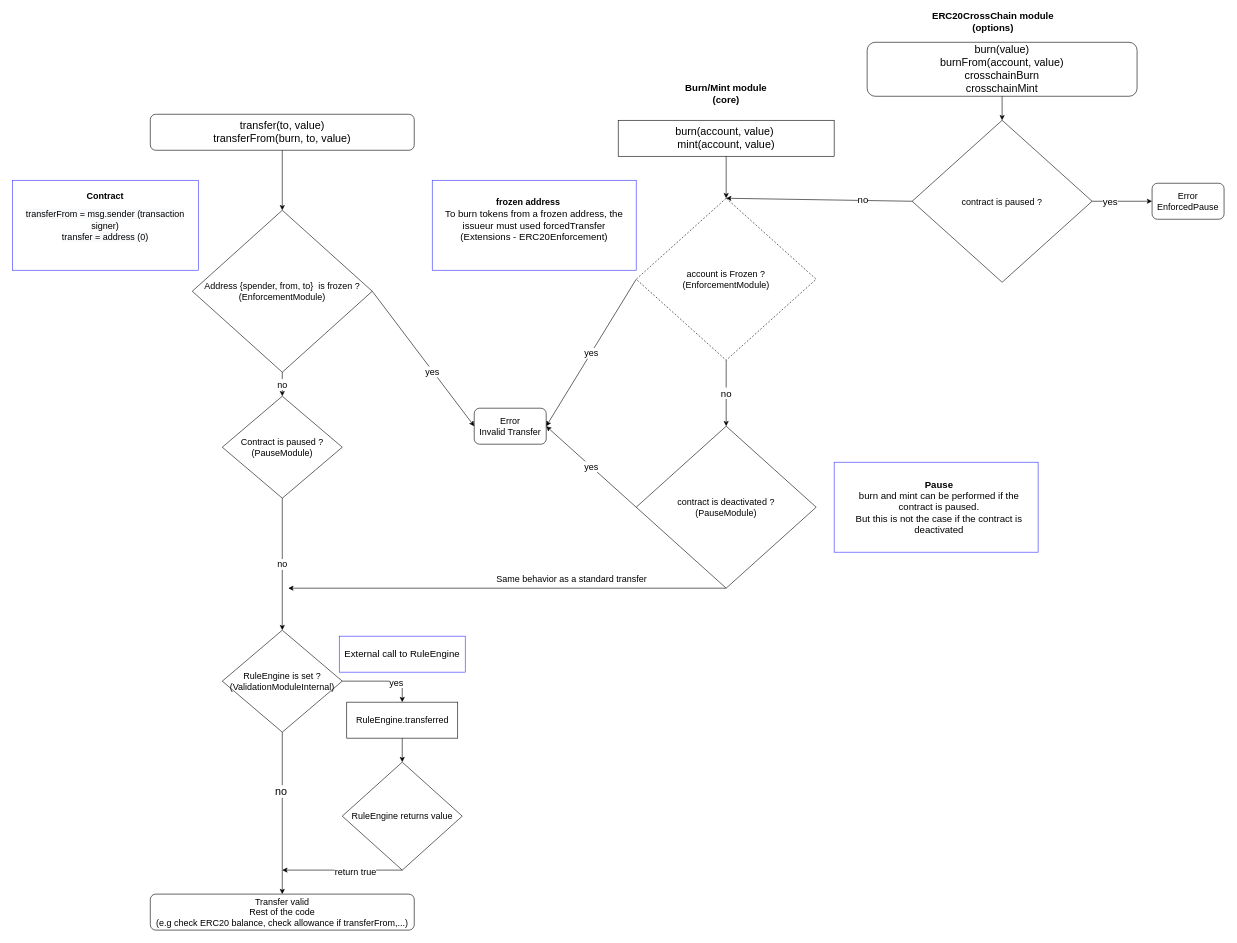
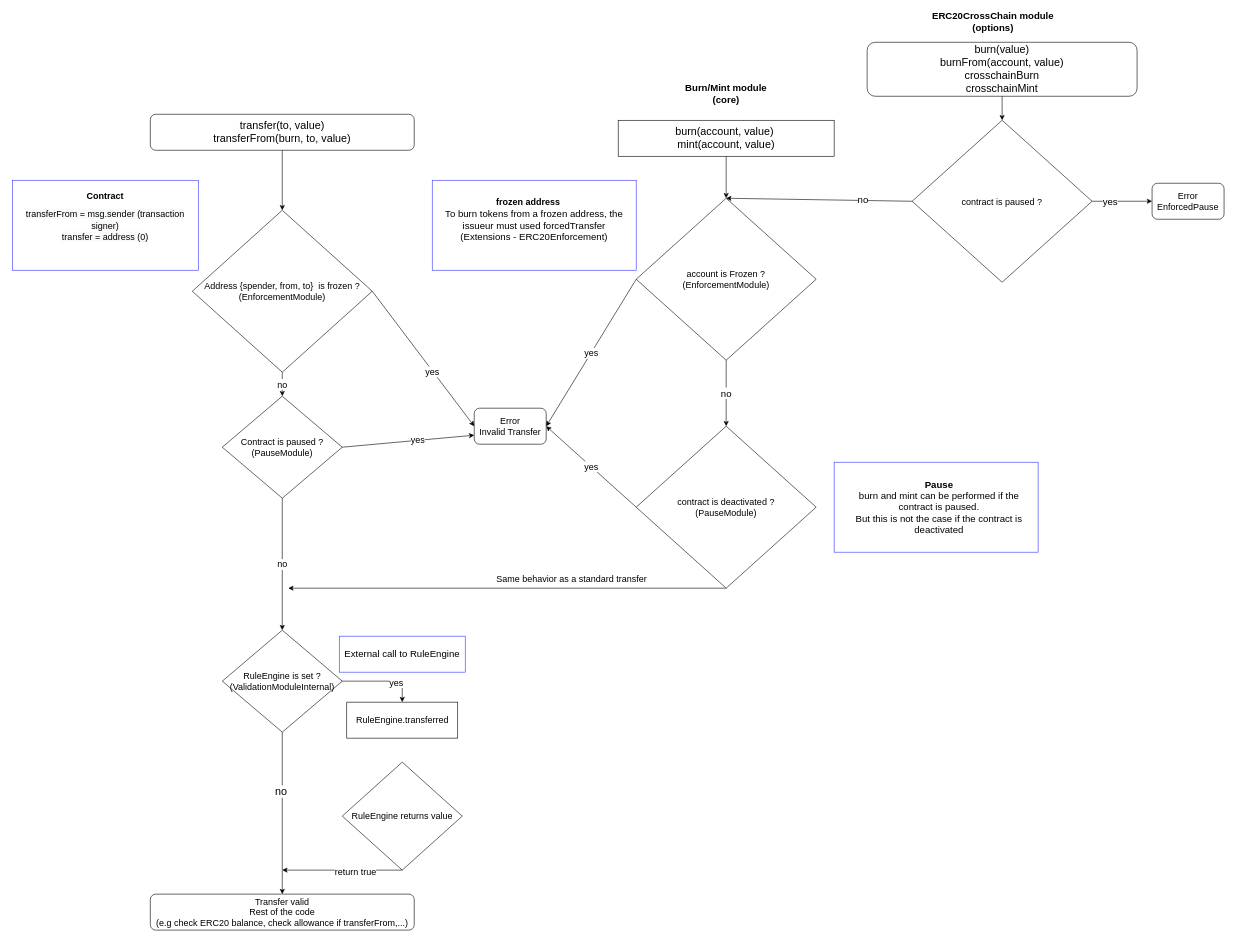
node "account is Frozen ? (EnforcementModule)": style dashed -> solid
edge "Contract is paused ?(PauseModule)" -> "Error Invalid Transfer": added, label "yes"
edge "RuleEngine.transferred" -> "RuleEngine returns value": removed
